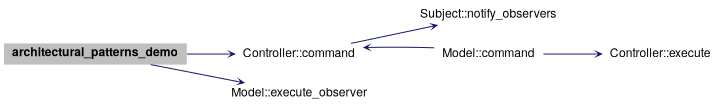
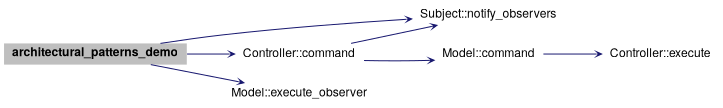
edge "architectural_patterns_demo" -> "Subject::notify_observers": added
edge "Model::command" -> "Controller::command": reversed
